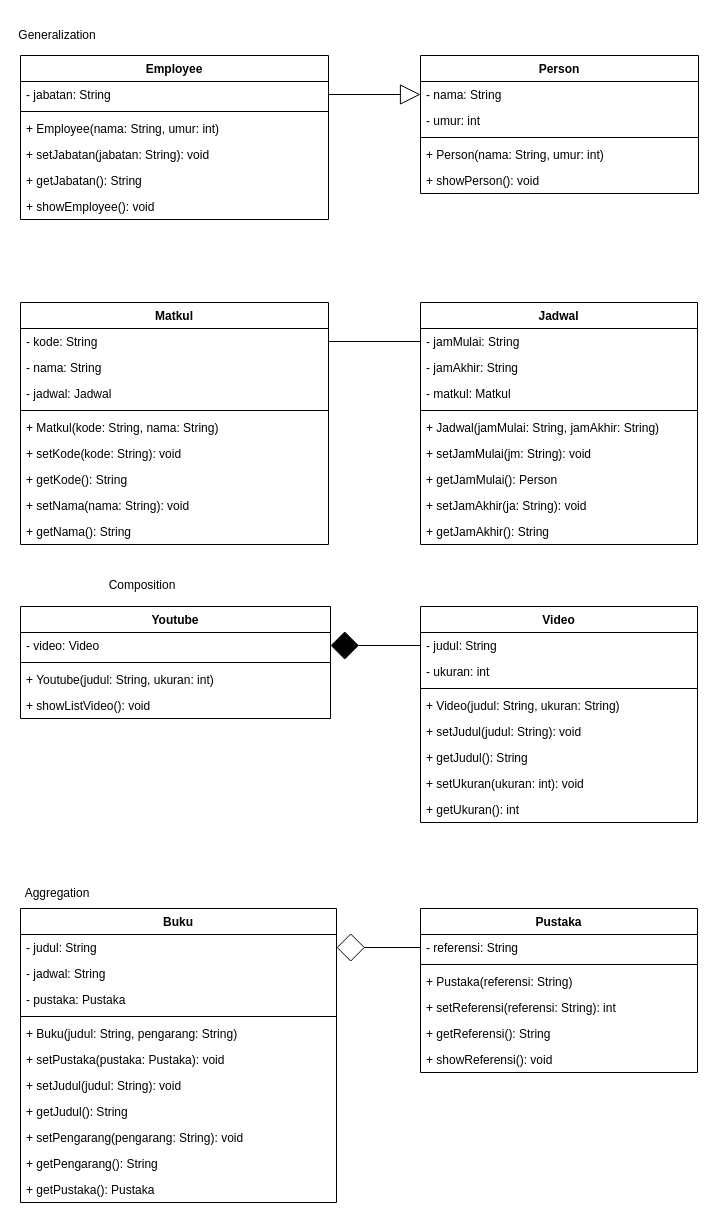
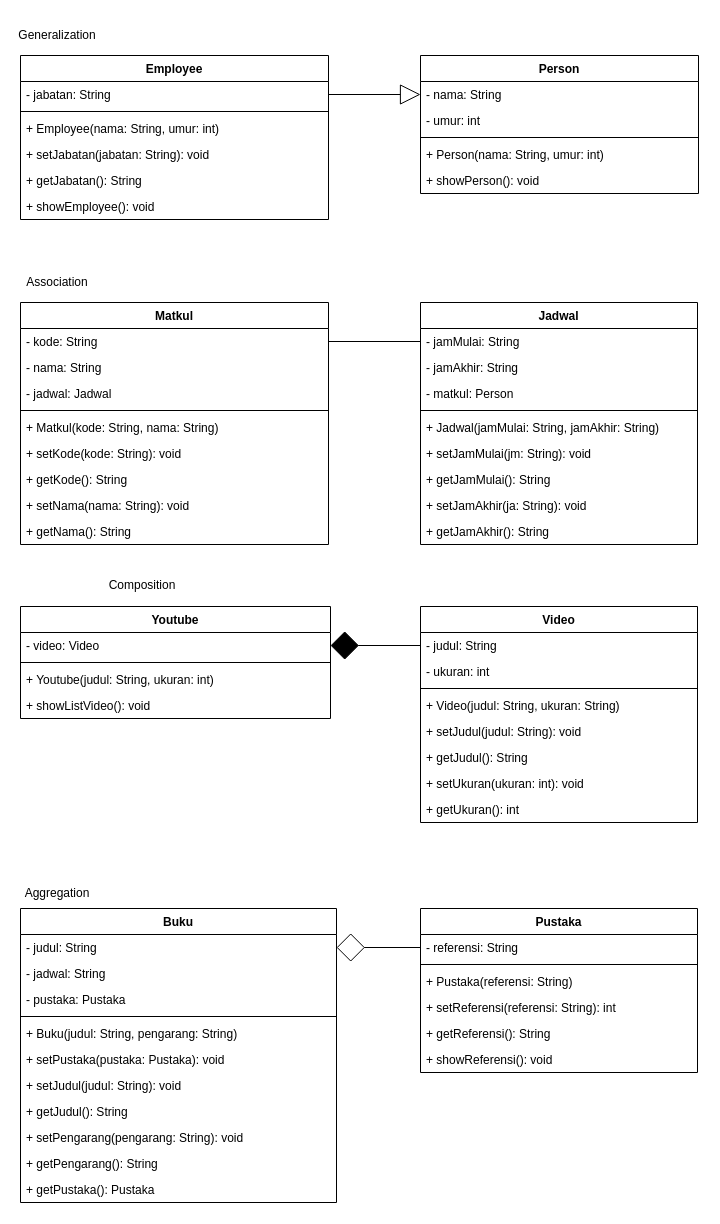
node "Association": added
node "- matkul: Matkul": label "- matkul: Matkul" -> "- matkul: Person"
node "+ getJamMulai(): Person": label "+ getJamMulai(): Person" -> "+ getJamMulai(): String"
